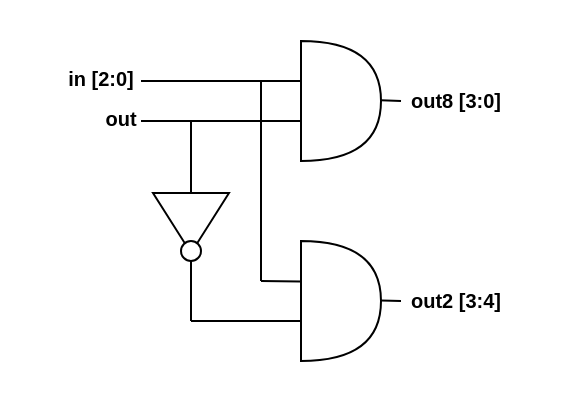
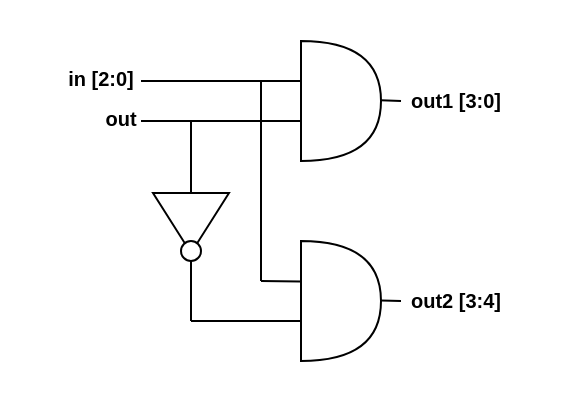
node "out8 [3:0]": label "out8 [3:0]" -> "out1 [3:0]"
